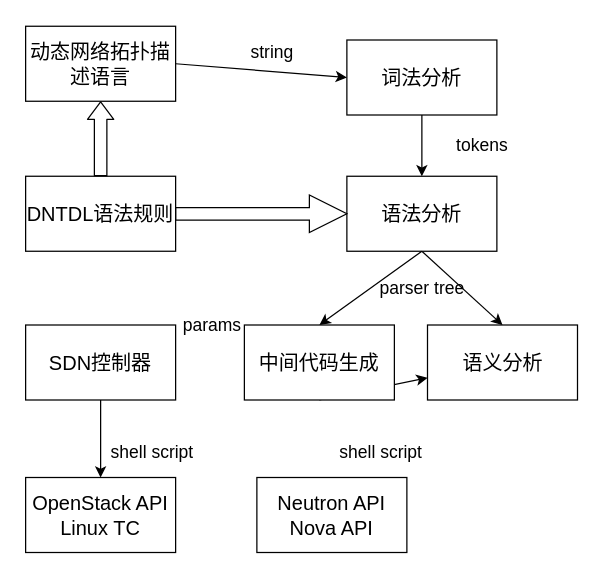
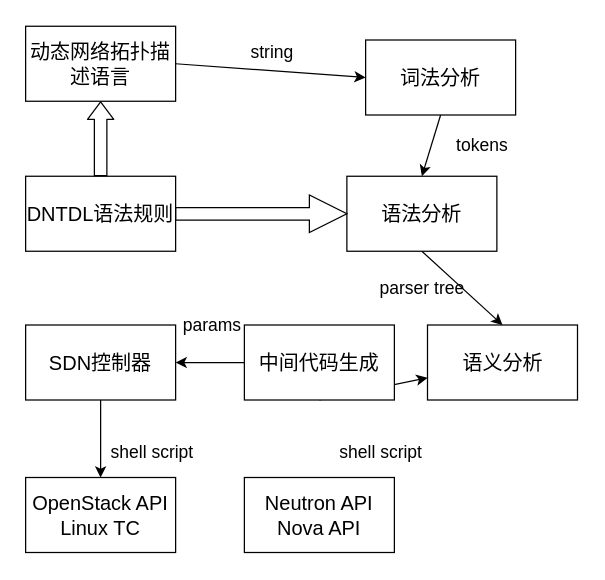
node "词法分析": moved (422, 78) -> (441, 78)
edge "语法分析" -> "中间代码生成": removed
edge "中间代码生成" -> "SDN控制器": added
node "Neutron API Nova API": moved (332, 515) -> (319, 515)
